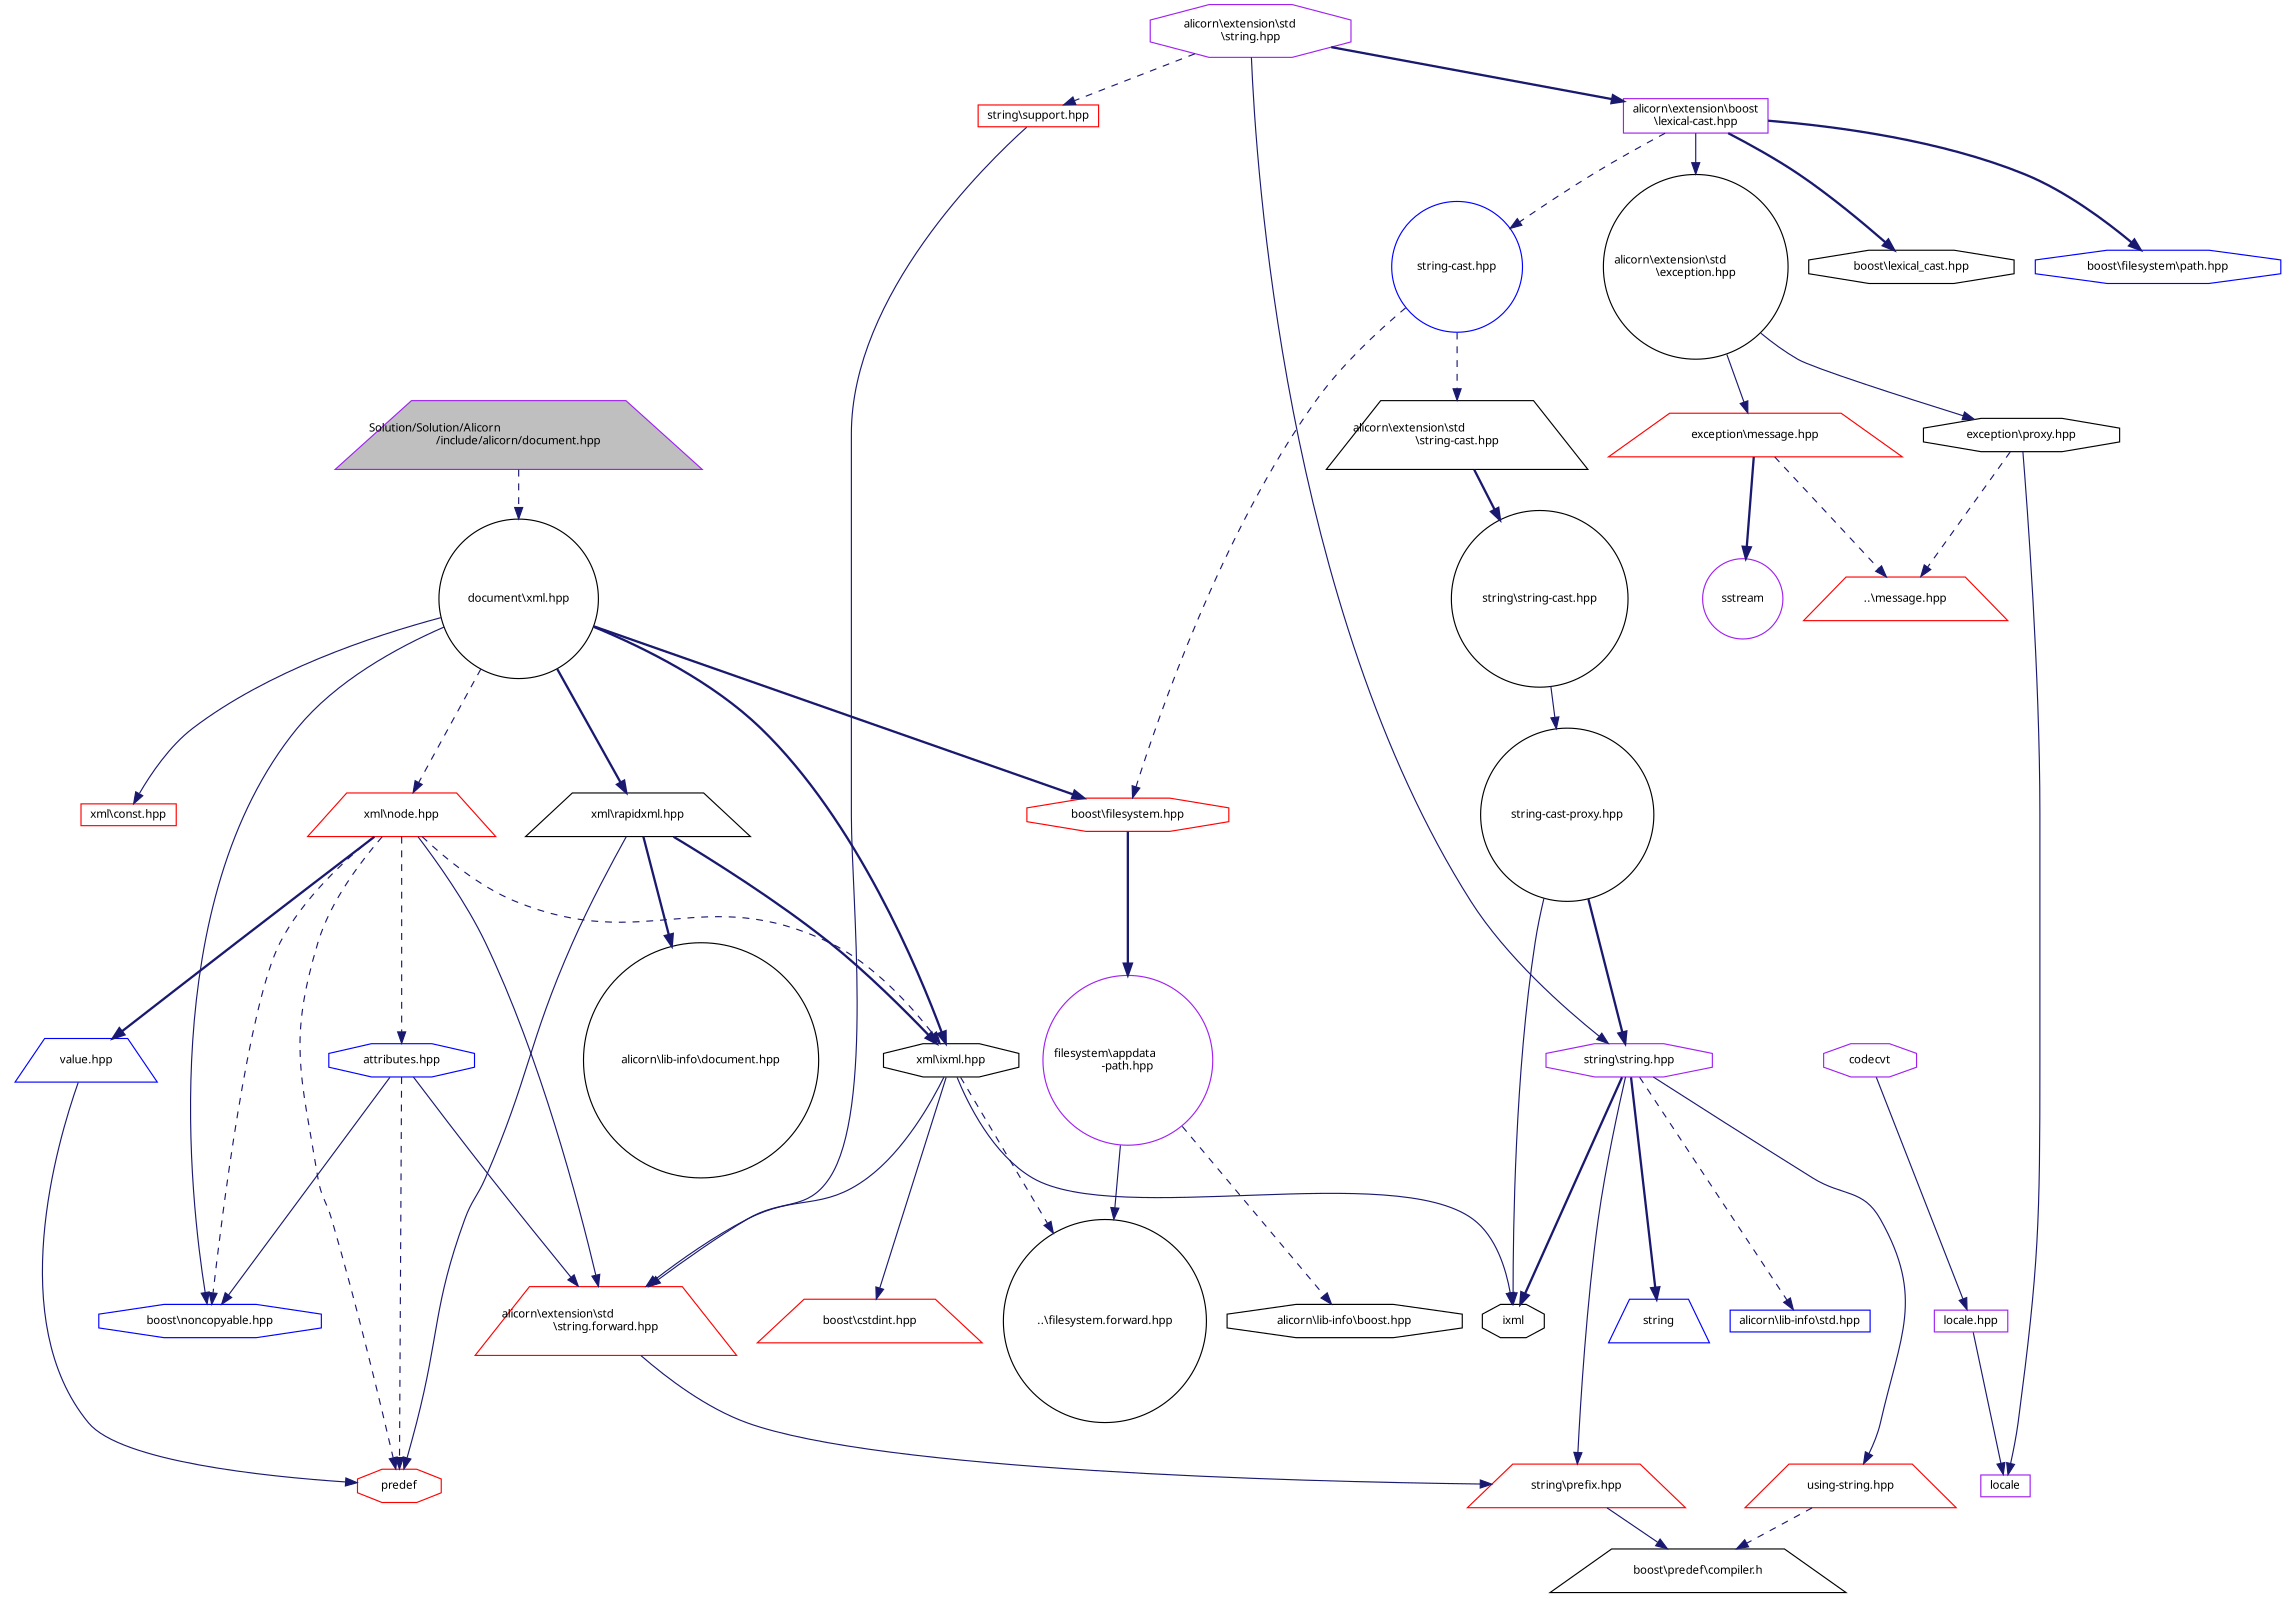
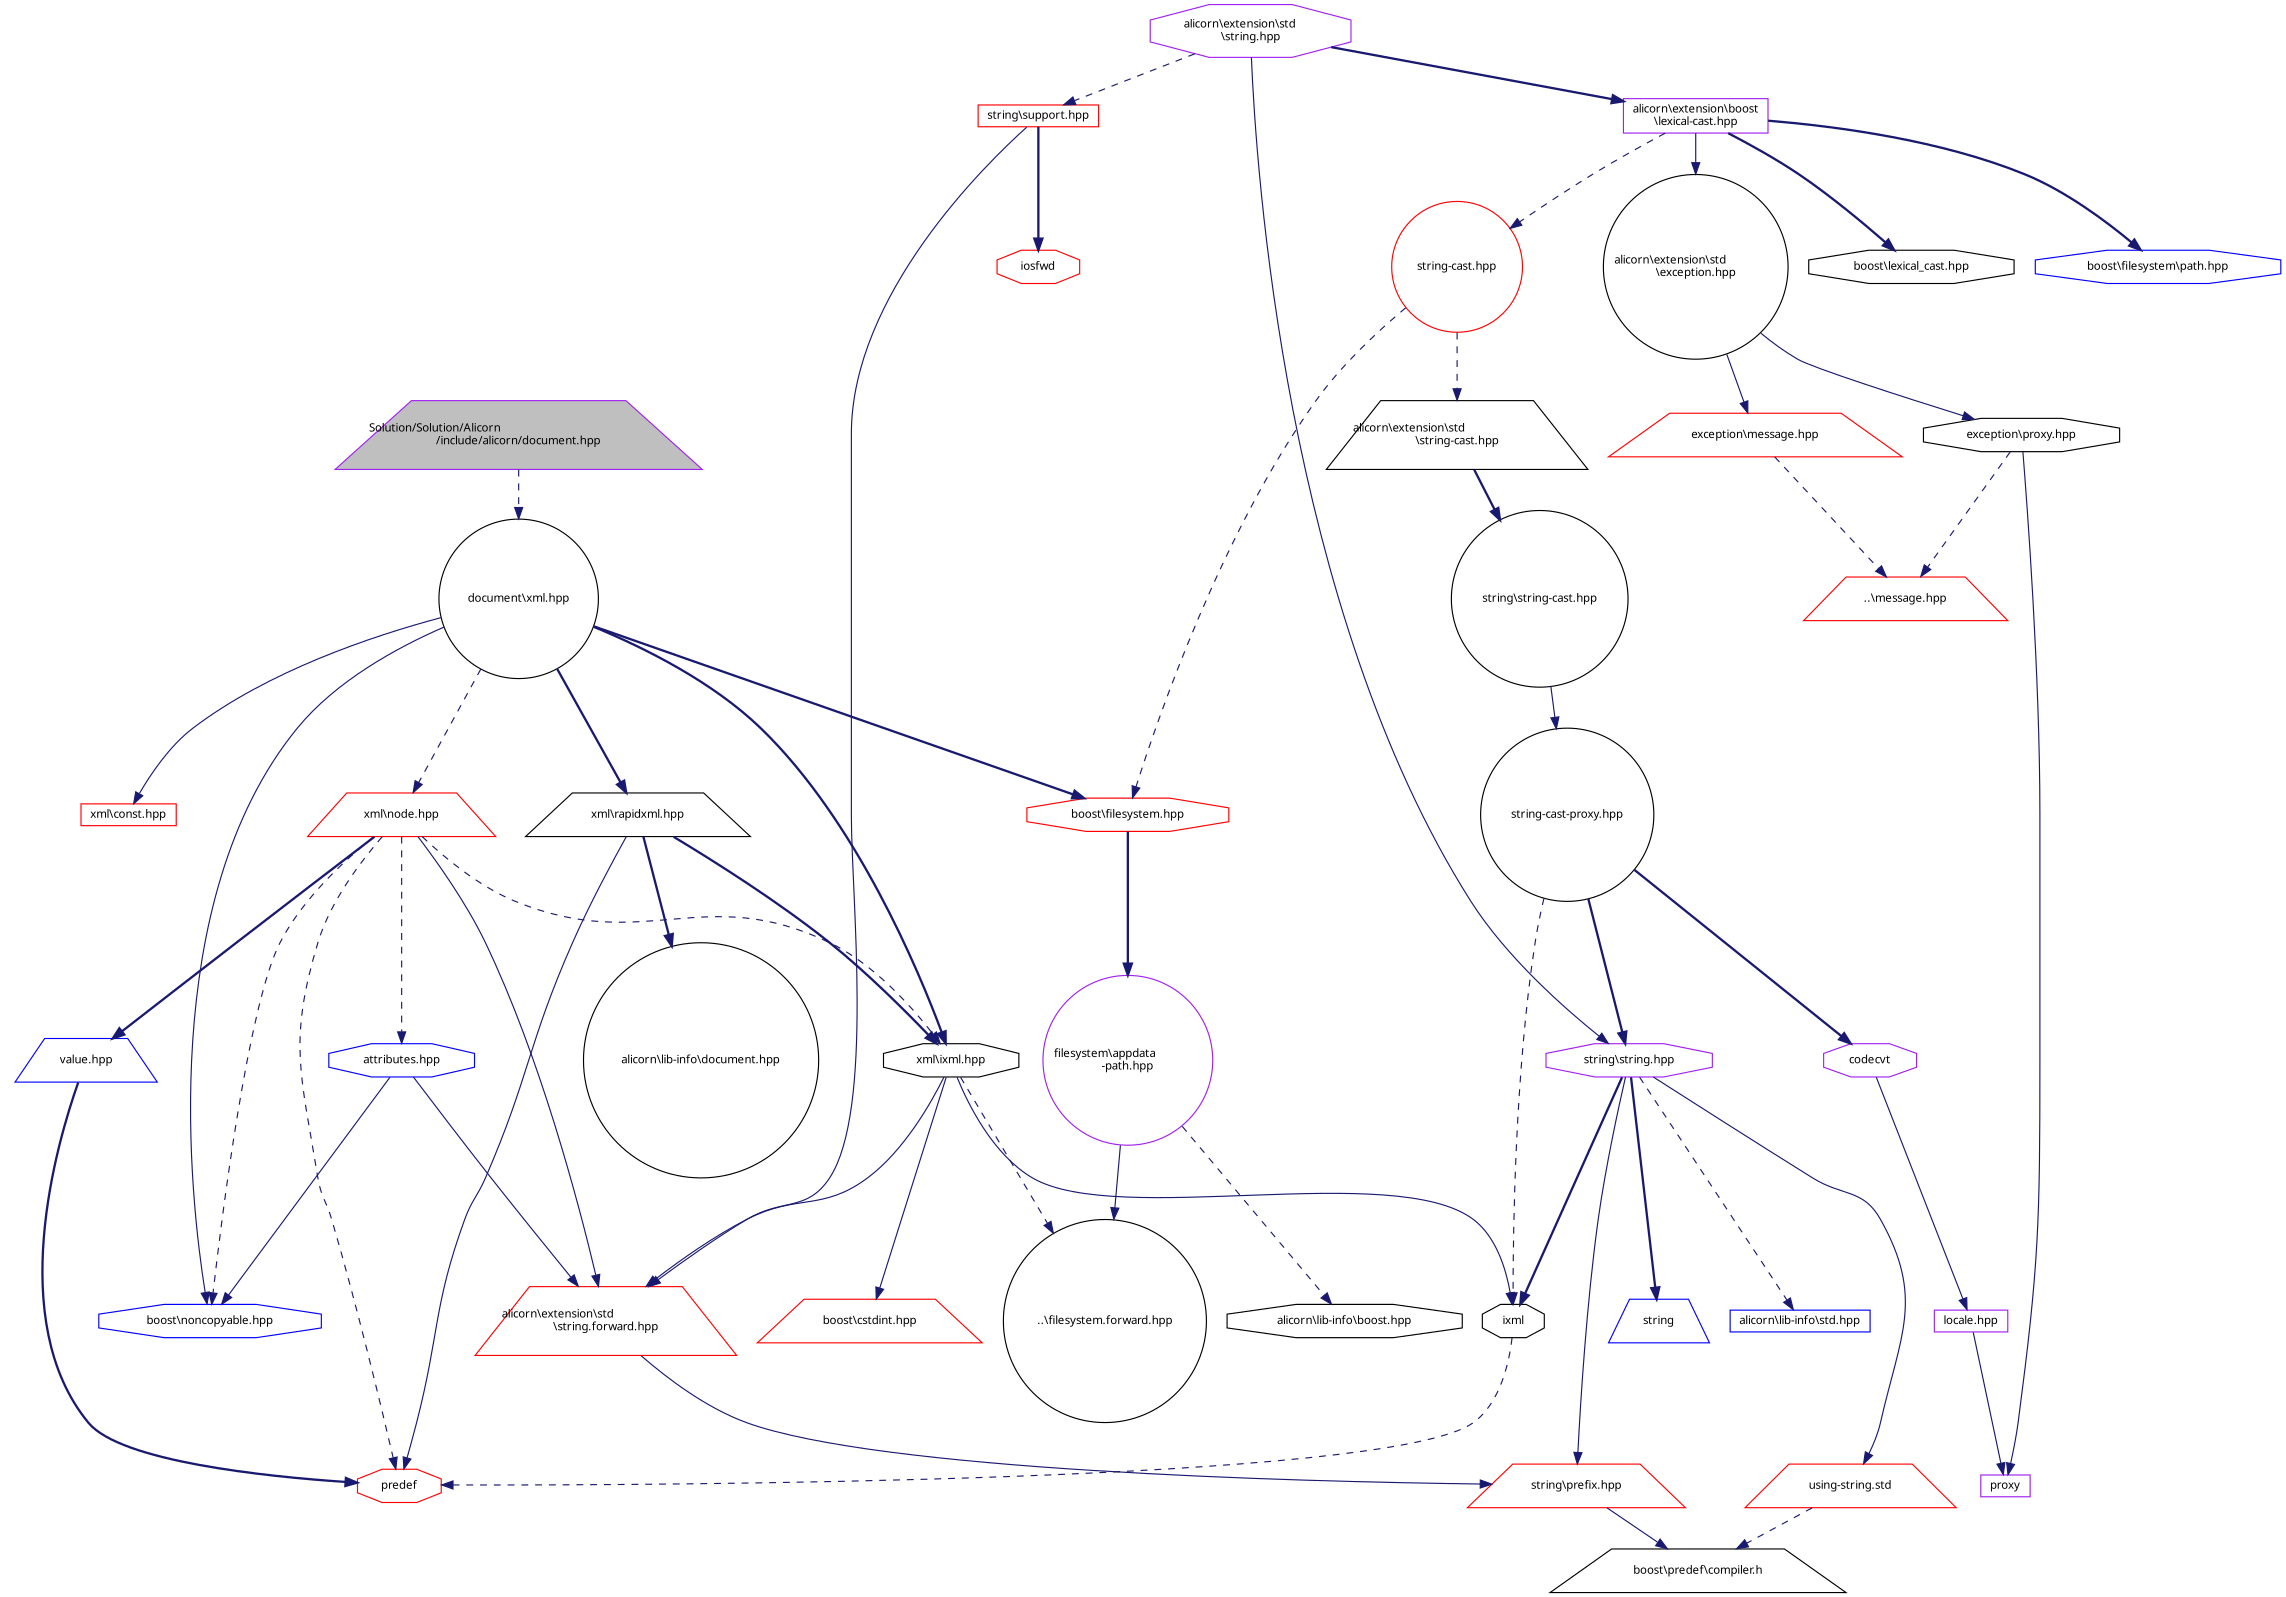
node "iosfwd": added
node "string-cast.hpp": color blue -> red
node "sstream": removed
edge "string-cast-proxy.hpp" -> "codecvt": added
edge "string-cast-proxy.hpp" -> "ixml": style solid -> dashed
edge "attributes.hpp" -> "predef": now "ixml" -> "predef"
edge "value.hpp" -> "predef": style solid -> bold
node "using-string.hpp": label "using-string.hpp" -> "using-string.std"
node "locale": label "locale" -> "proxy"
